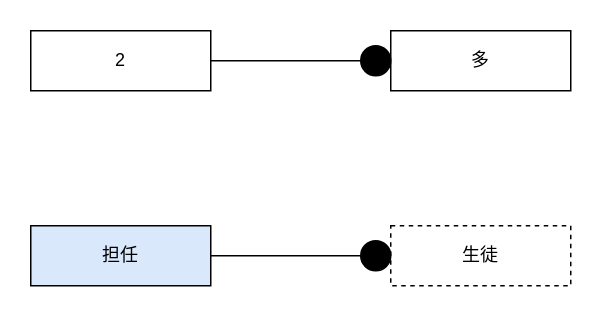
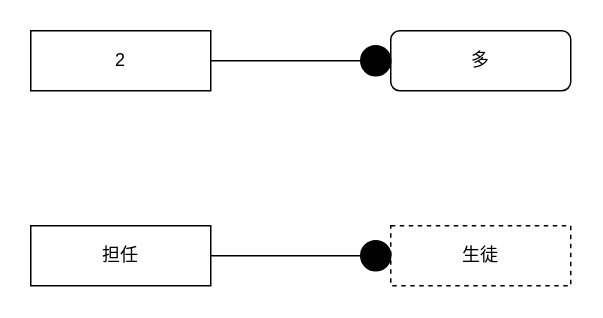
node "多": shape rectangle -> rounded rectangle
node "担任": fillcolor #dae8fc -> #ffffff
